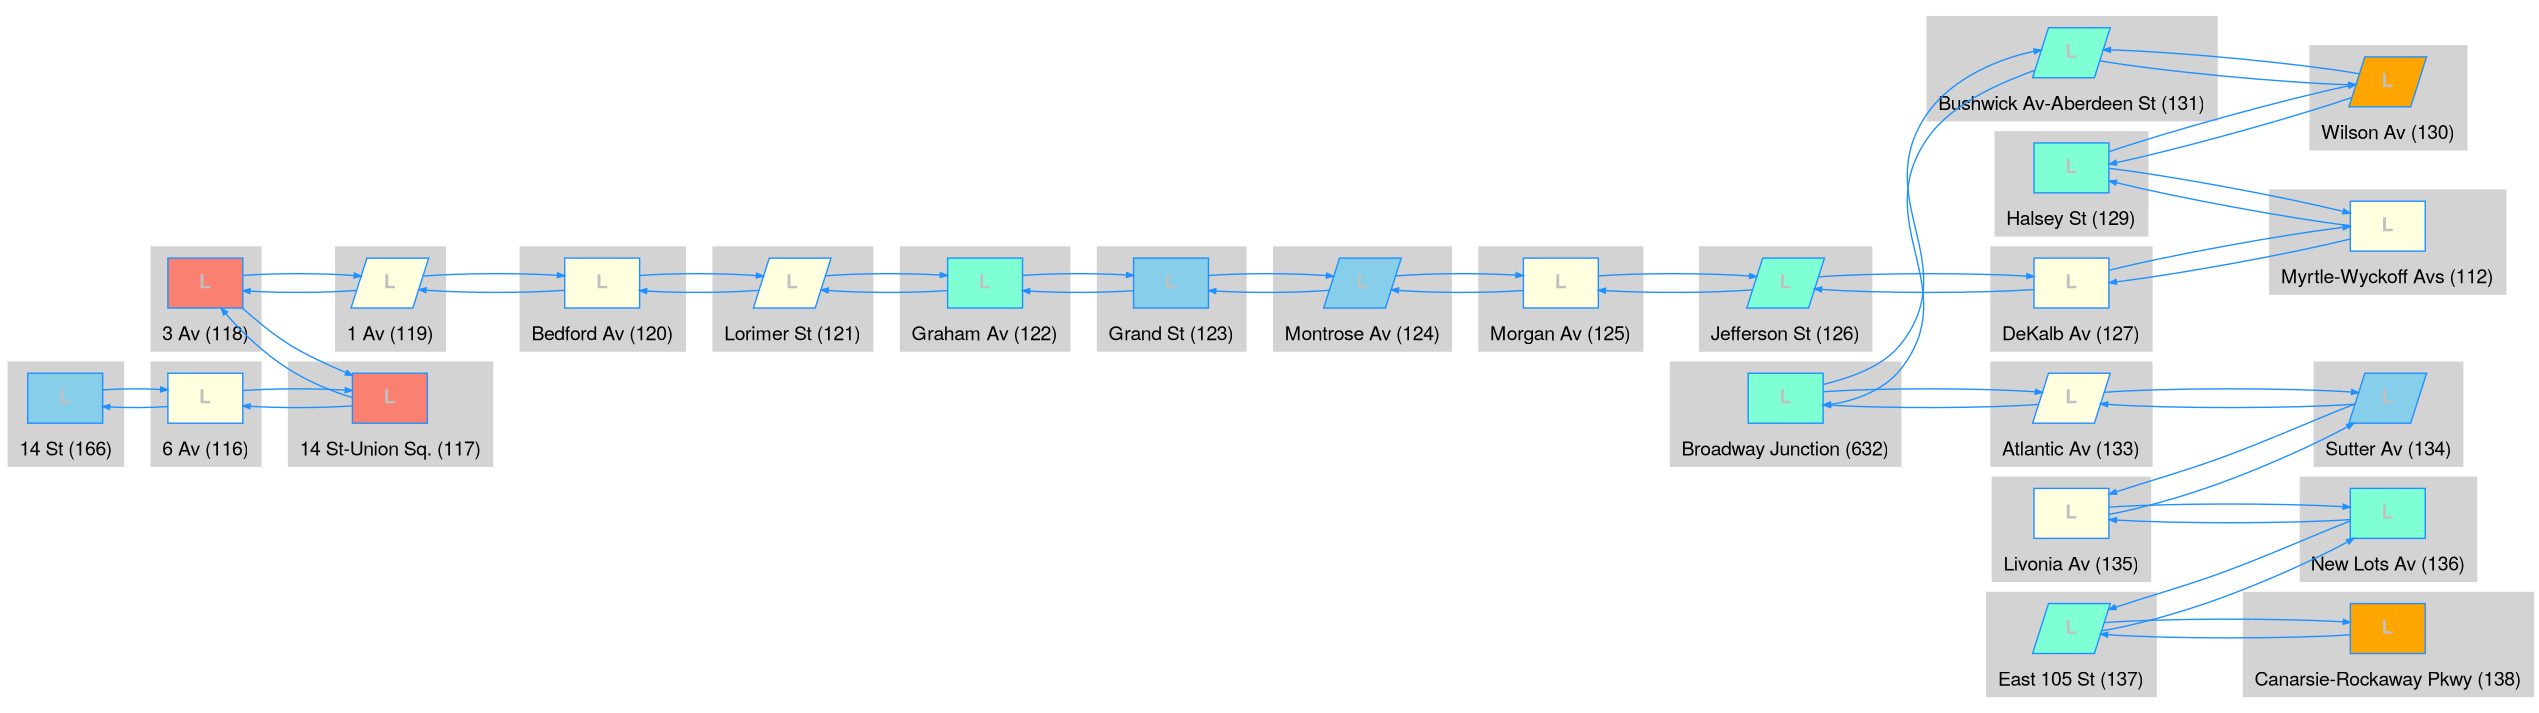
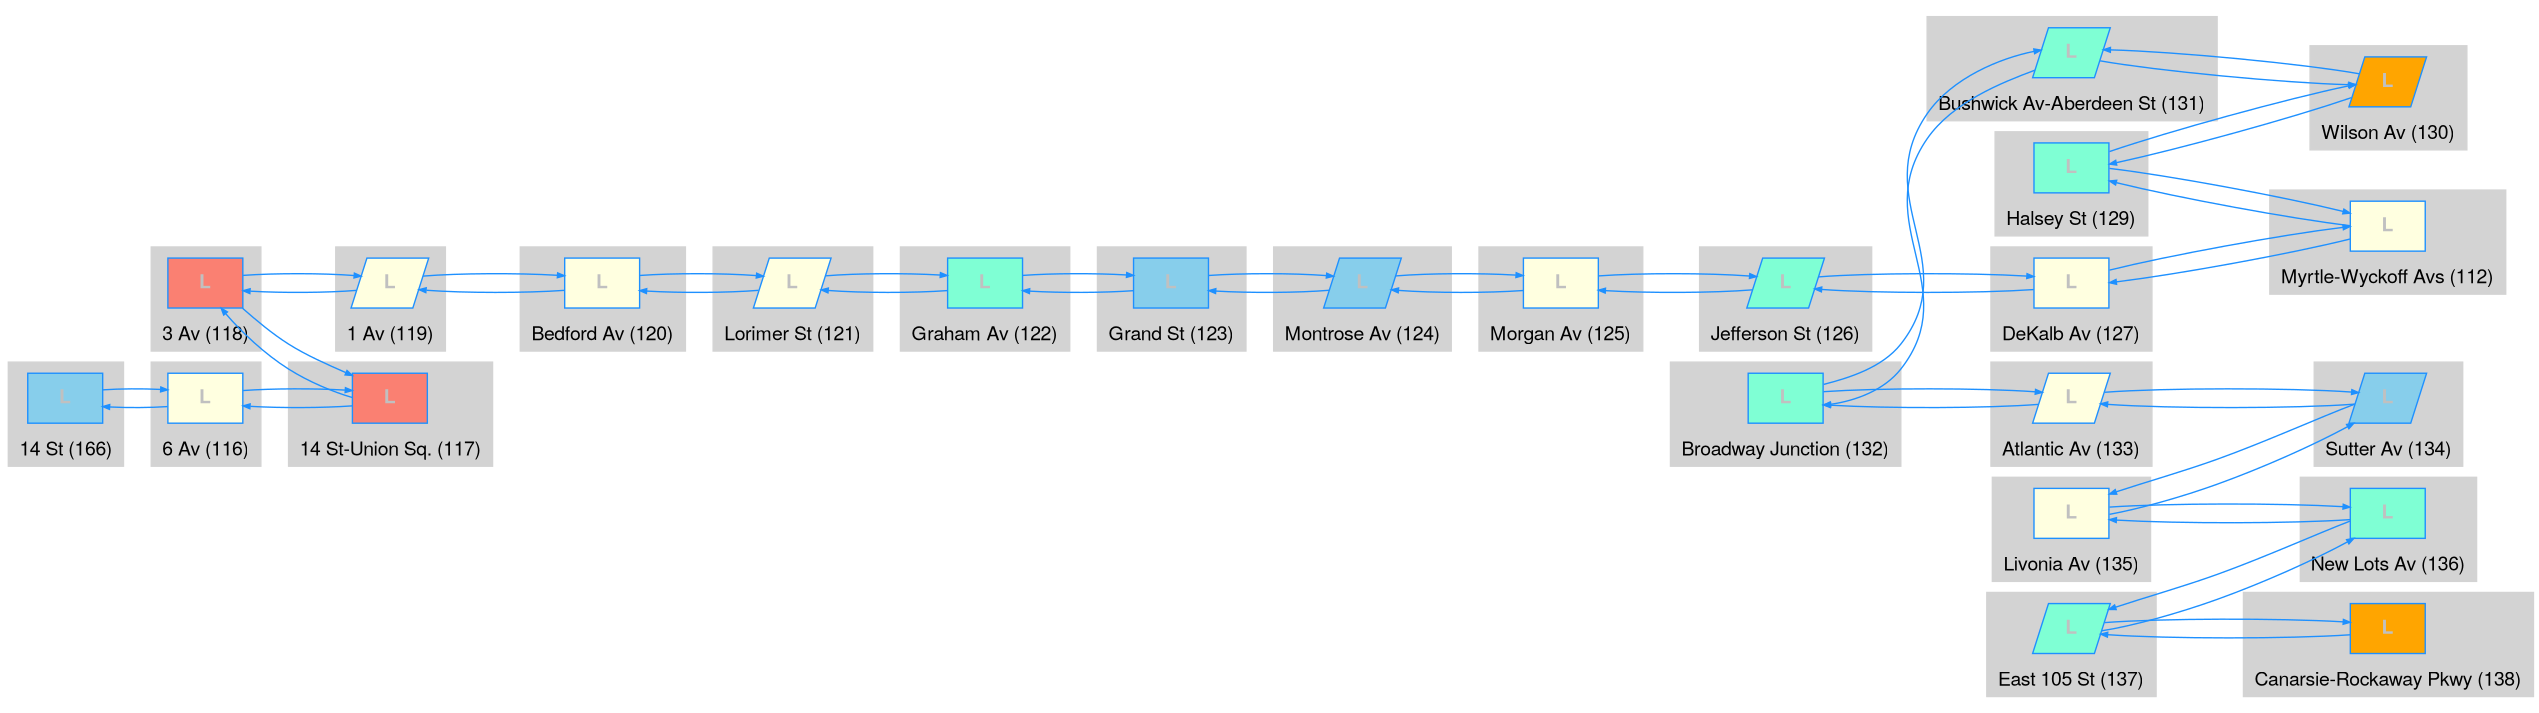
cluster "Broadway Junction (632)": label "Broadway Junction (632)" -> "Broadway Junction (132)"
